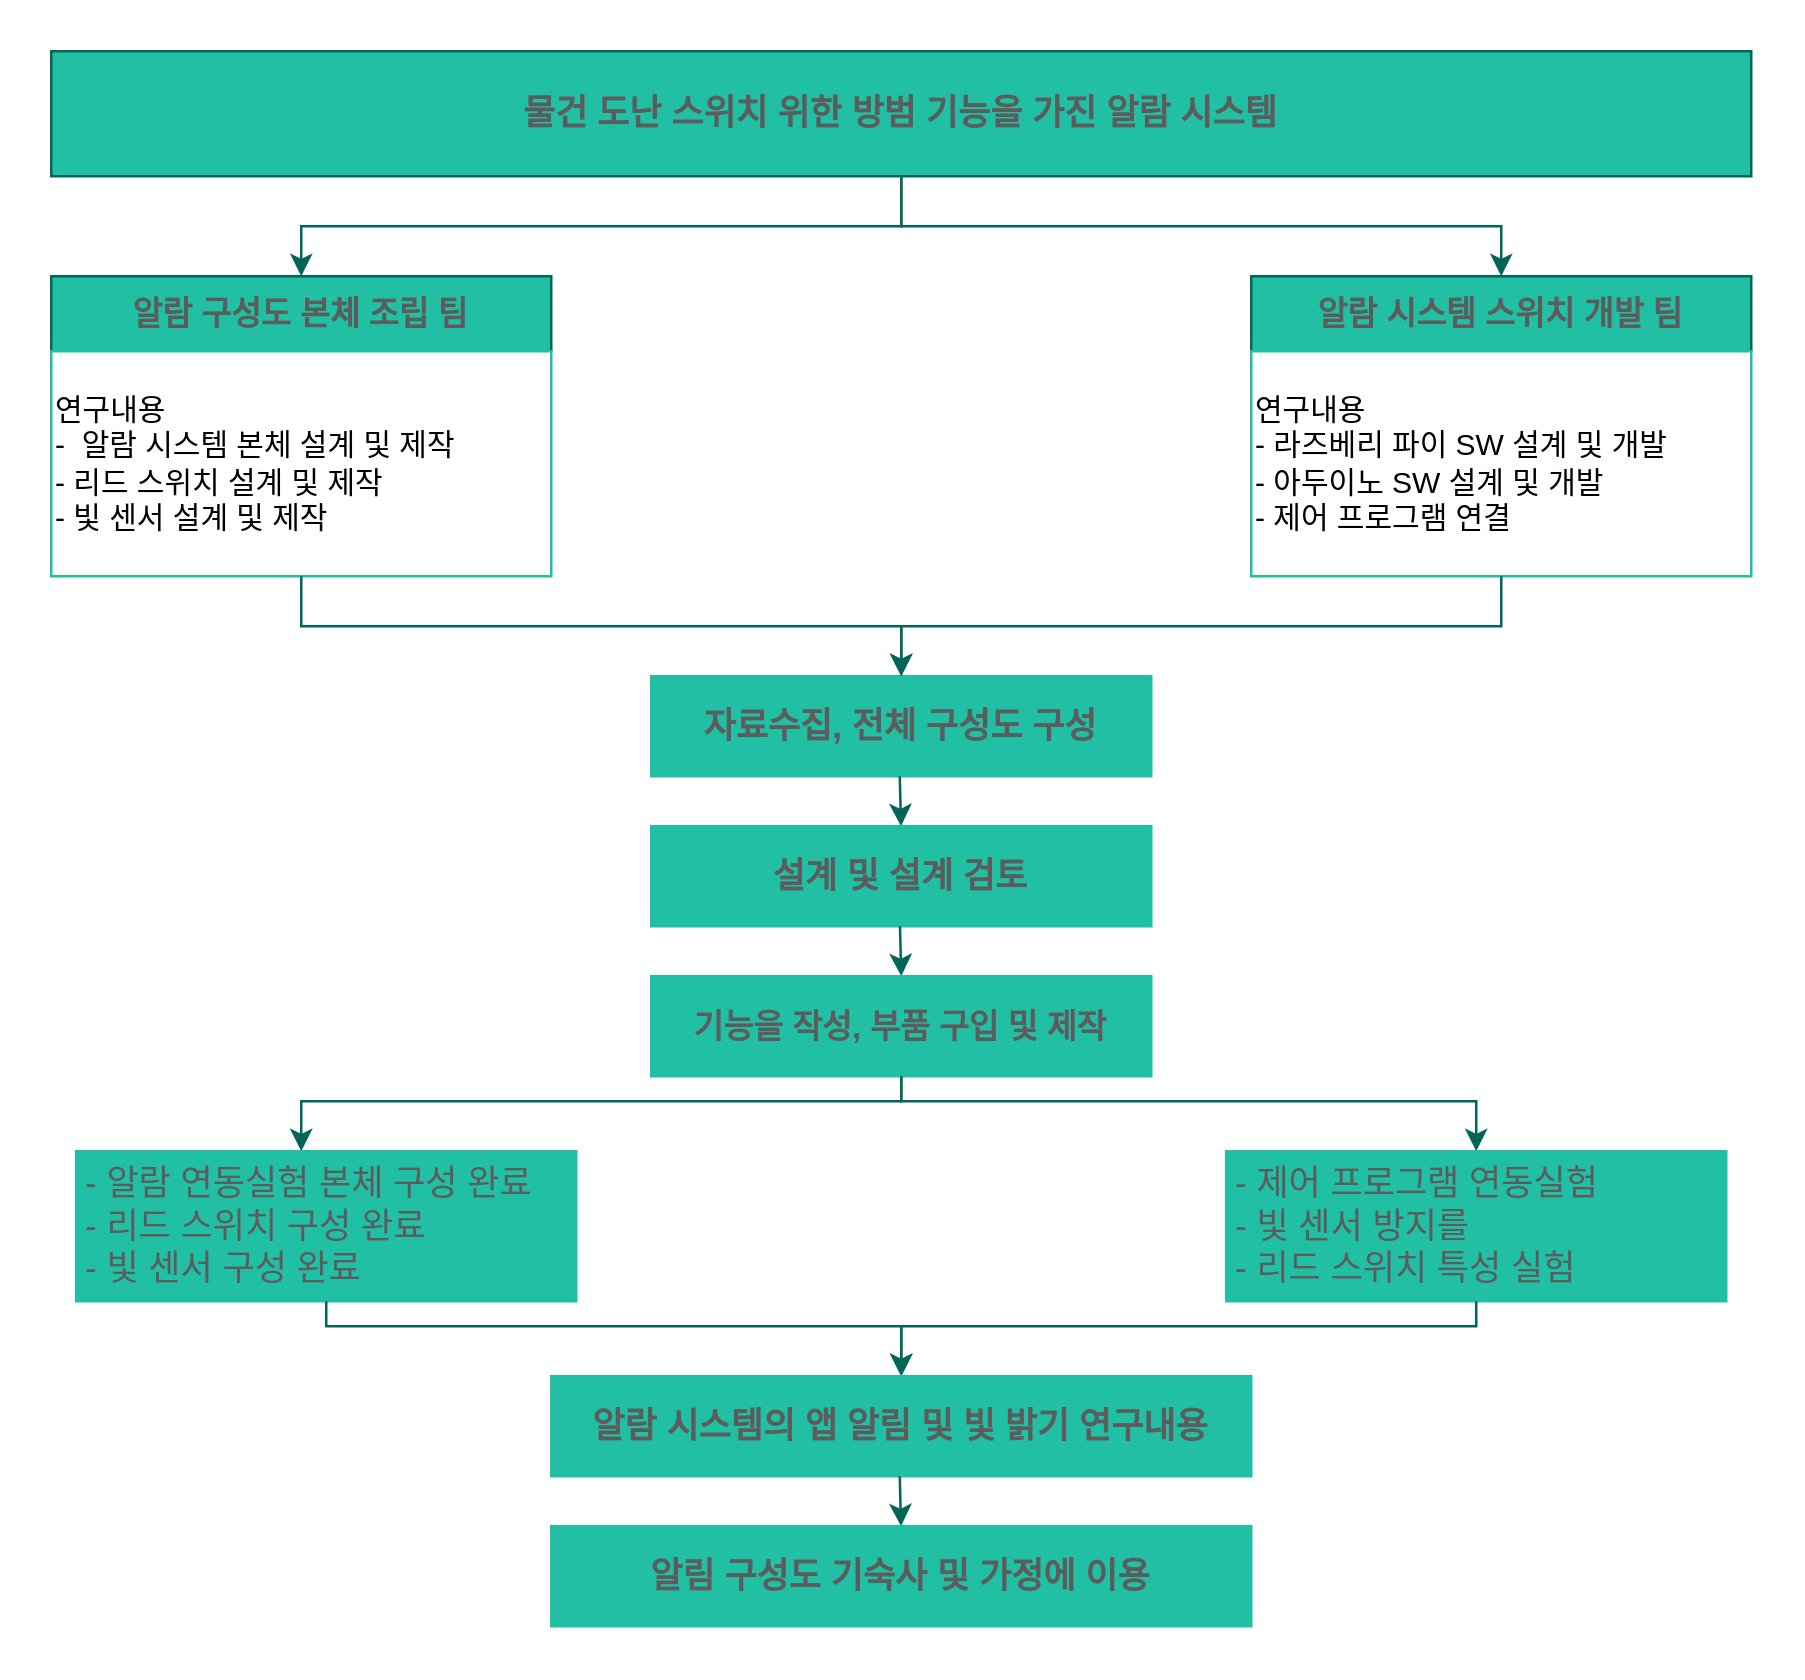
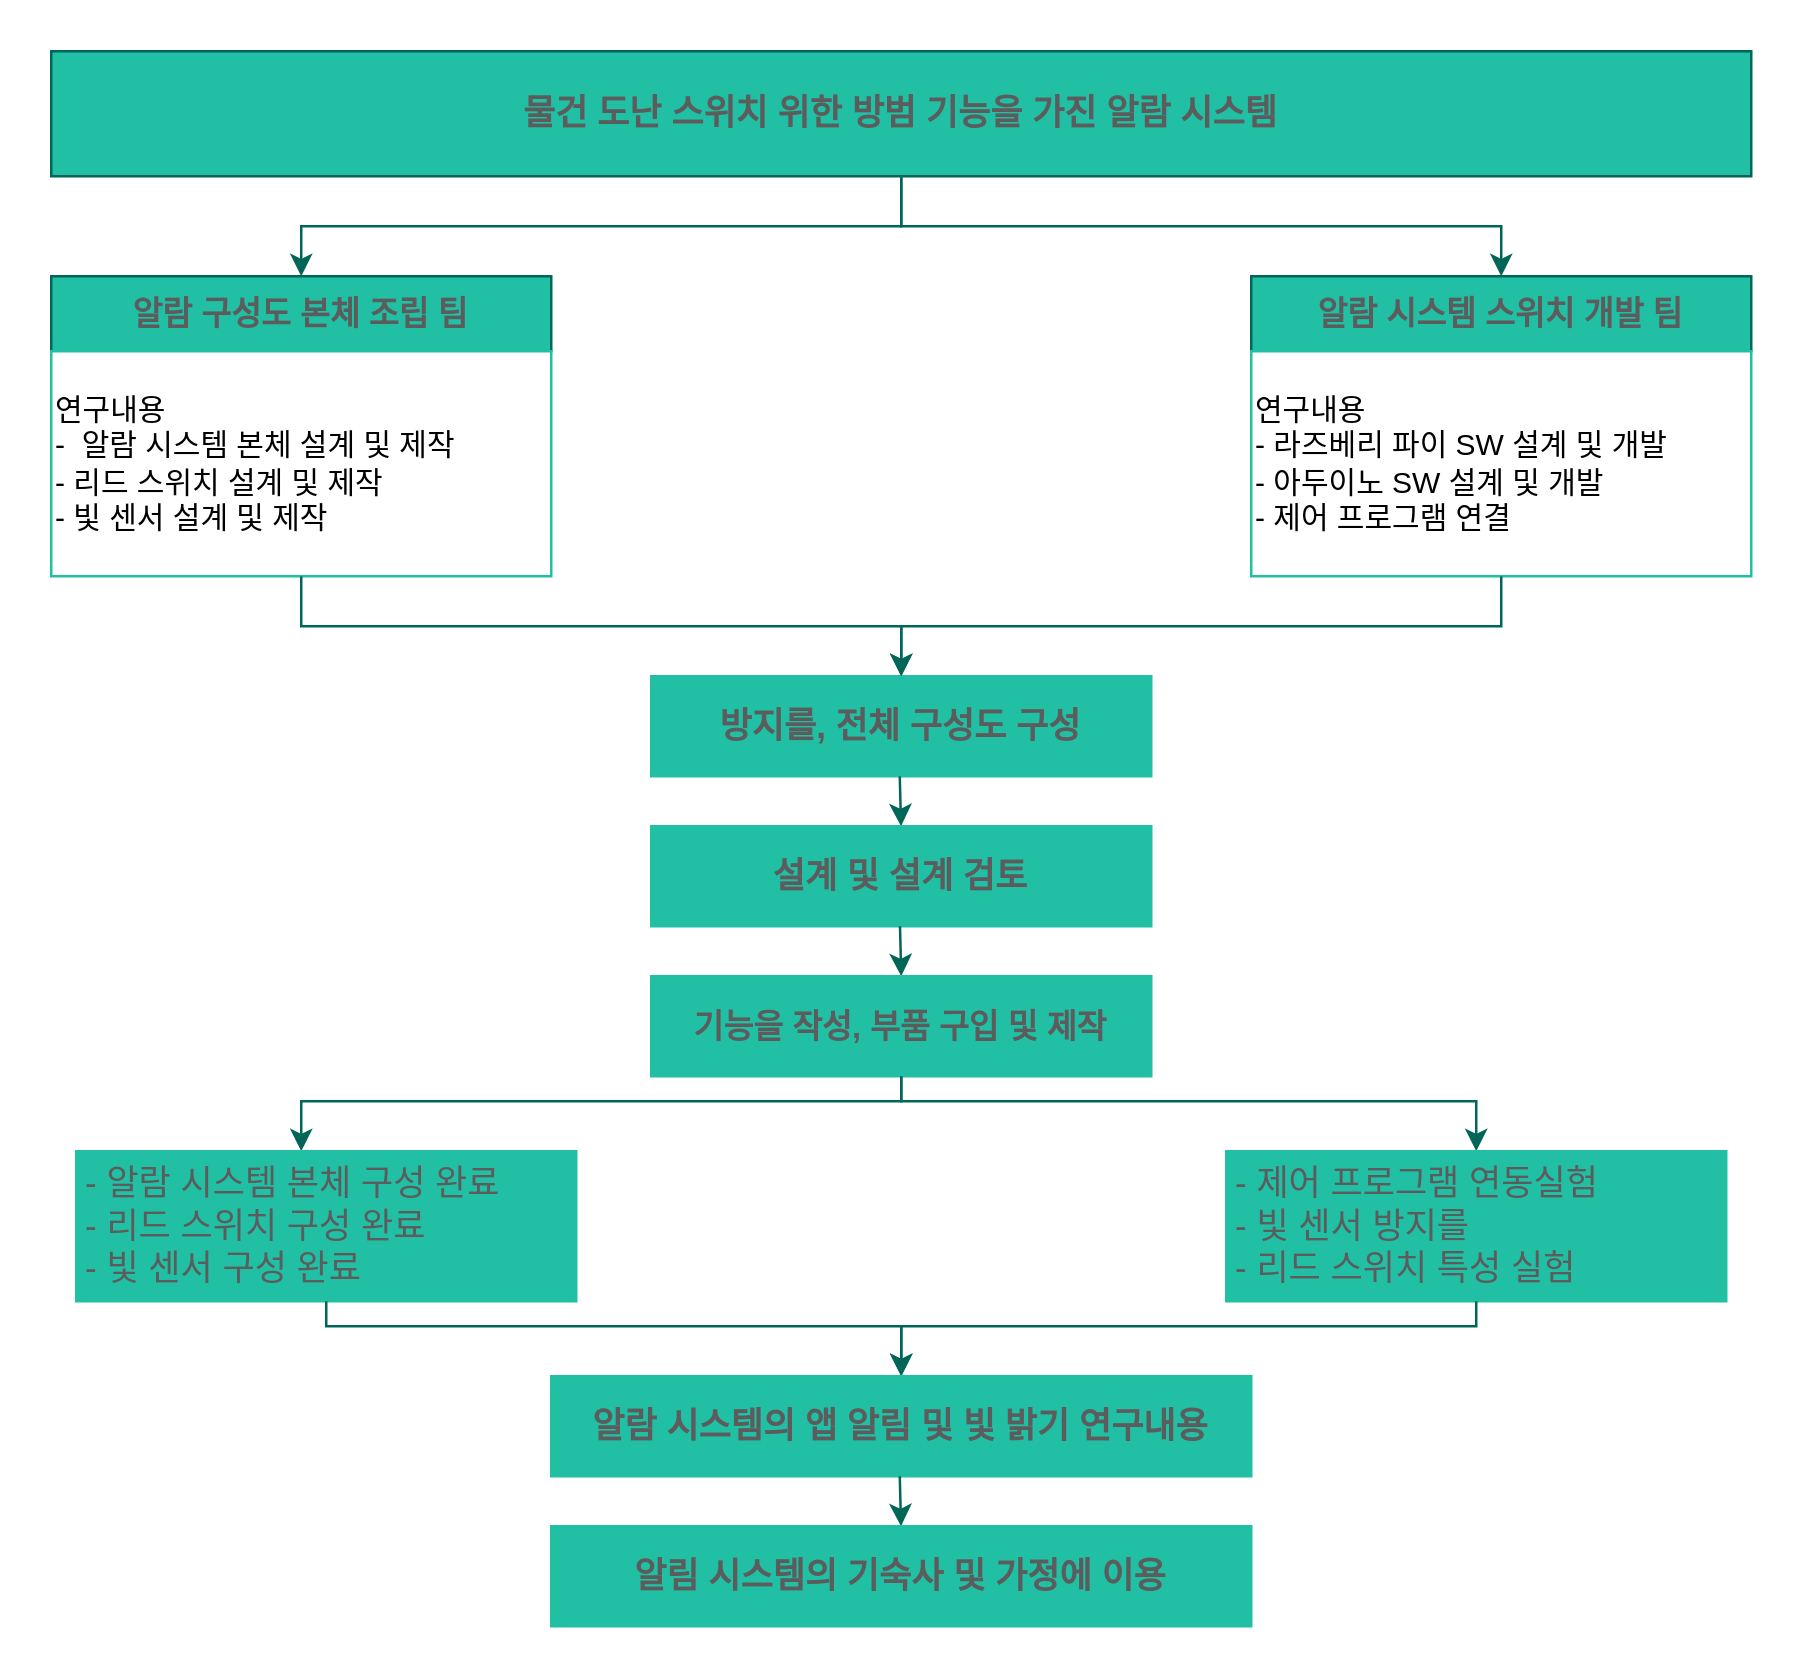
node "자료수집, 전체 구성도 구성": label "자료수집, 전체 구성도 구성" -> "방지를, 전체 구성도 구성"
node "- 알람 연동실험 본체 구성 완료 - 리드 스위치 구성 완료 - 빛 센서 구성 완료": label "- 알람 연동실험 본체 구성 완료 - 리드 스위치 구성 완료 - 빛 센서 구성 완료" -> "- 알람 시스템 본체 구성 완료 - 리드 스위치 구성 완료 - 빛 센서 구성 완료"
node "알림 구성도 기숙사 및 가정에 이용": label "알림 구성도 기숙사 및 가정에 이용" -> "알림 시스템의 기숙사 및 가정에 이용"
